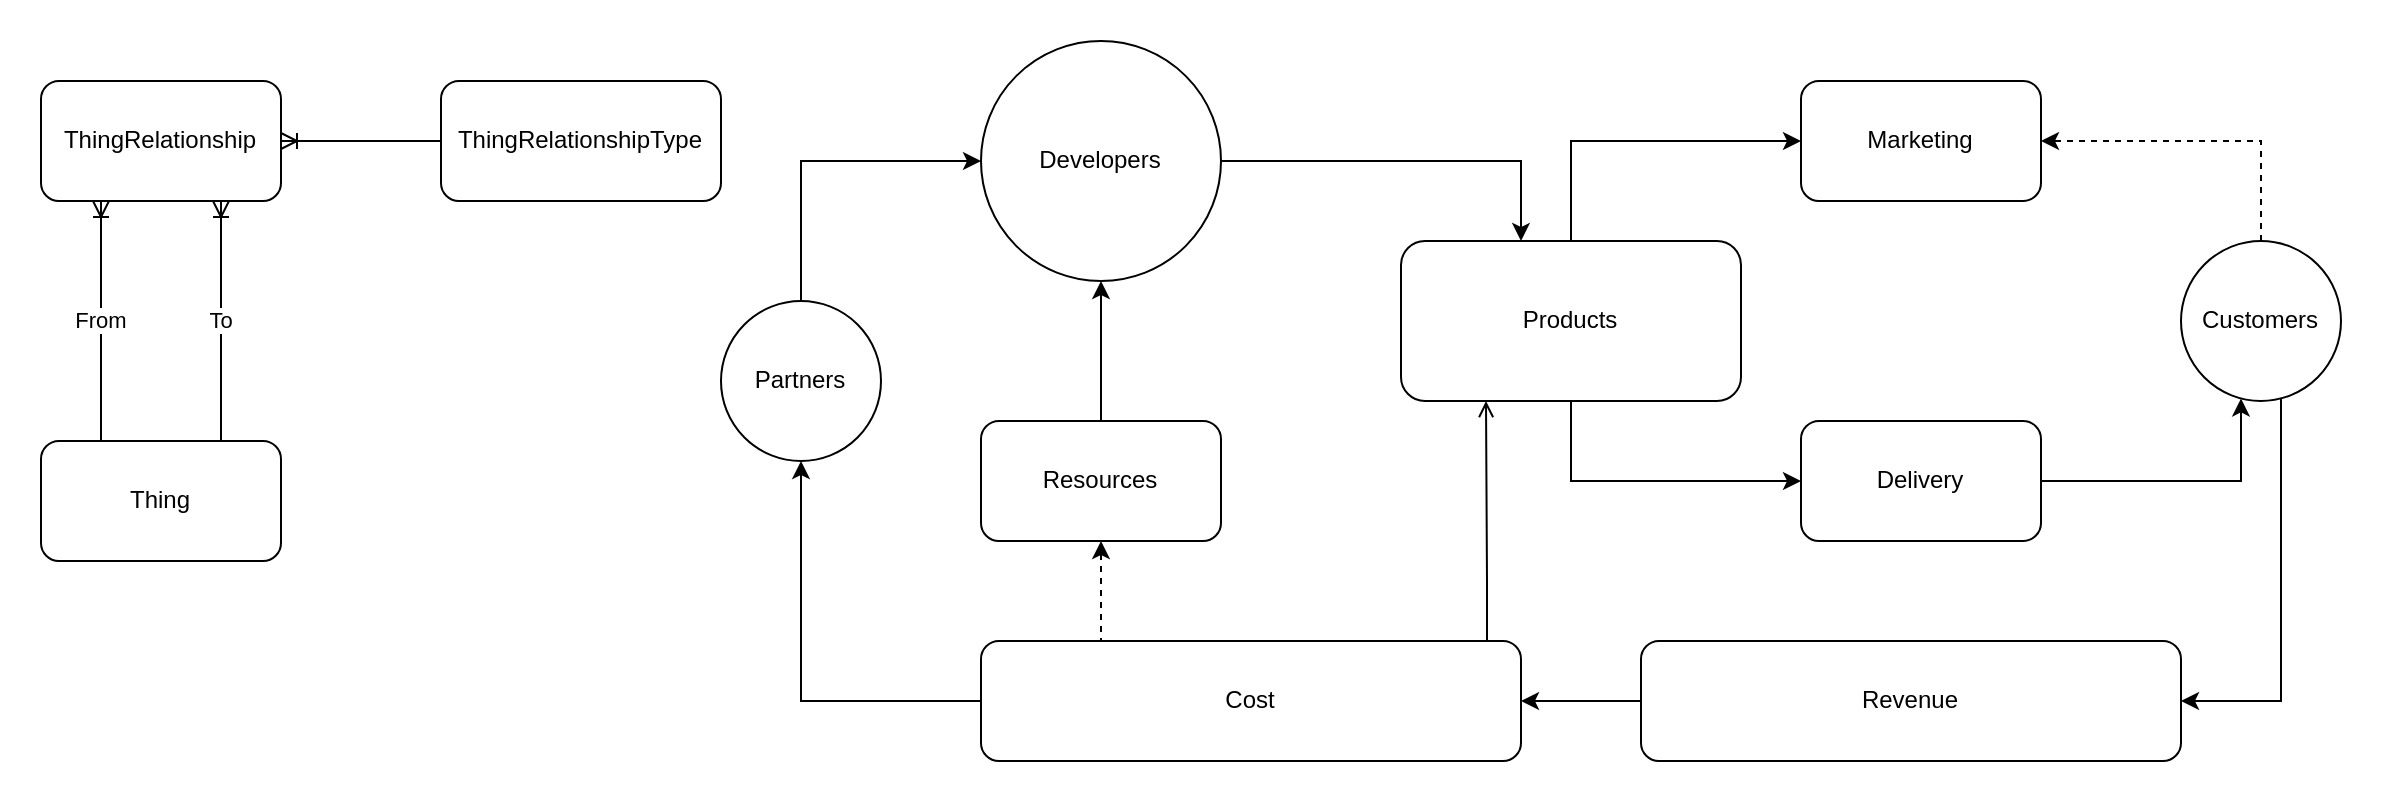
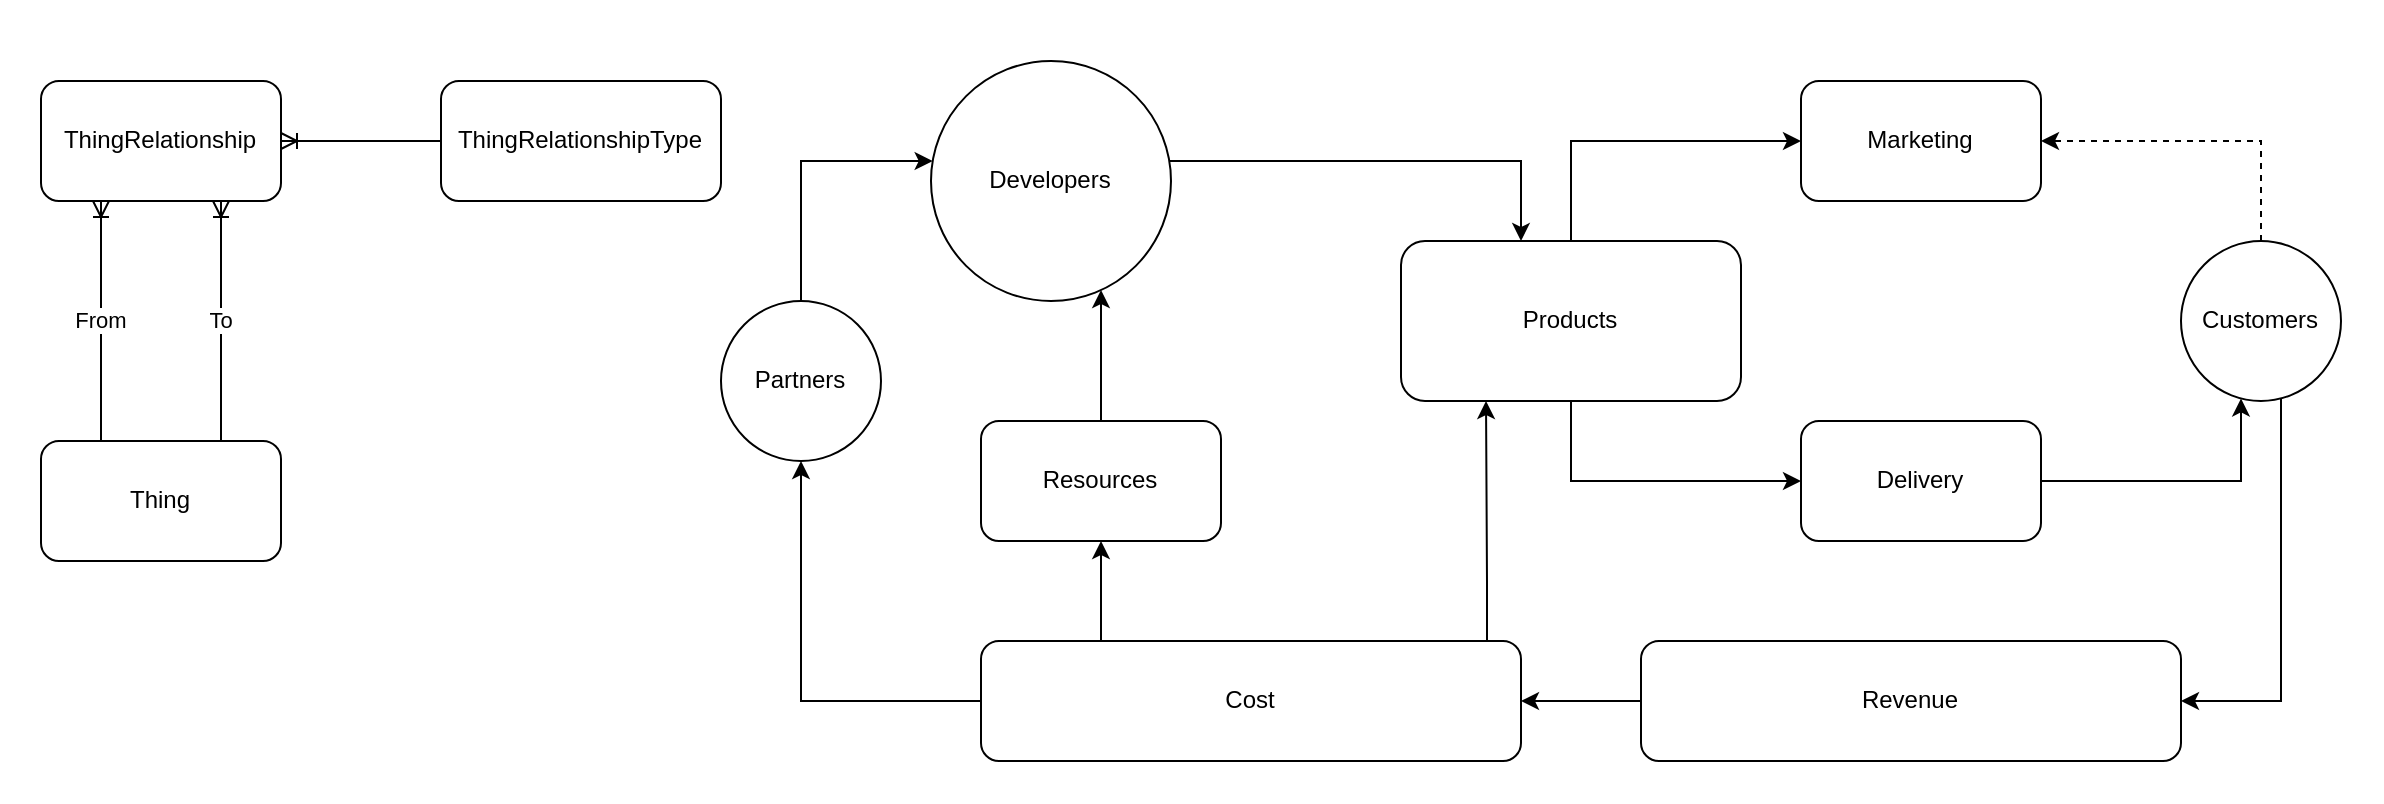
node "Developers": moved (1101, 161) -> (1051, 181)
edge "Cost" -> "Products": arrowhead open -> classic
edge "Cost" -> "Resources": style dashed -> solid
